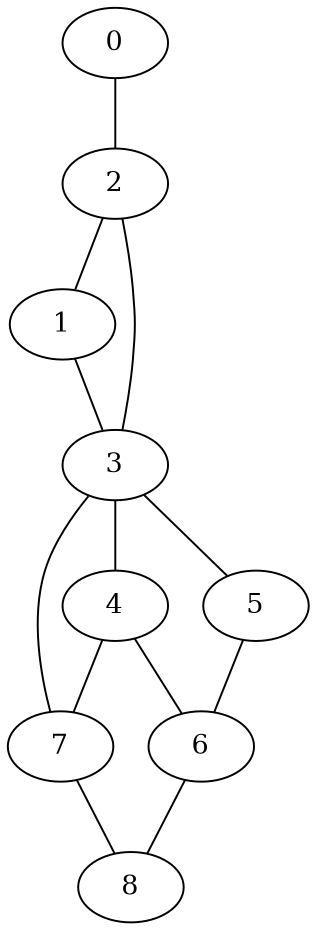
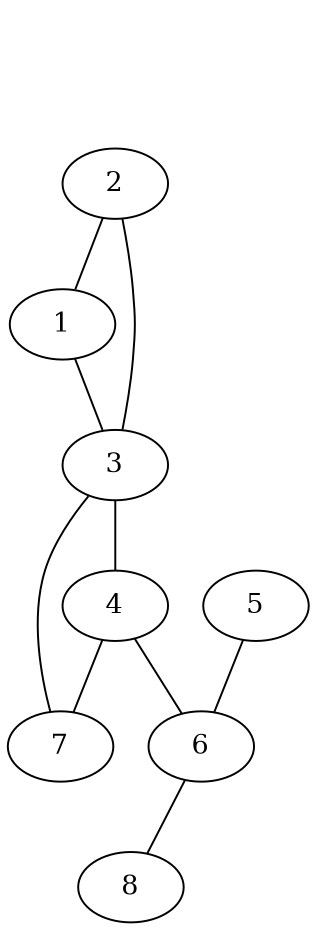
node "0": removed
edge "3" -- "5": removed
edge "7" -- "8": removed
